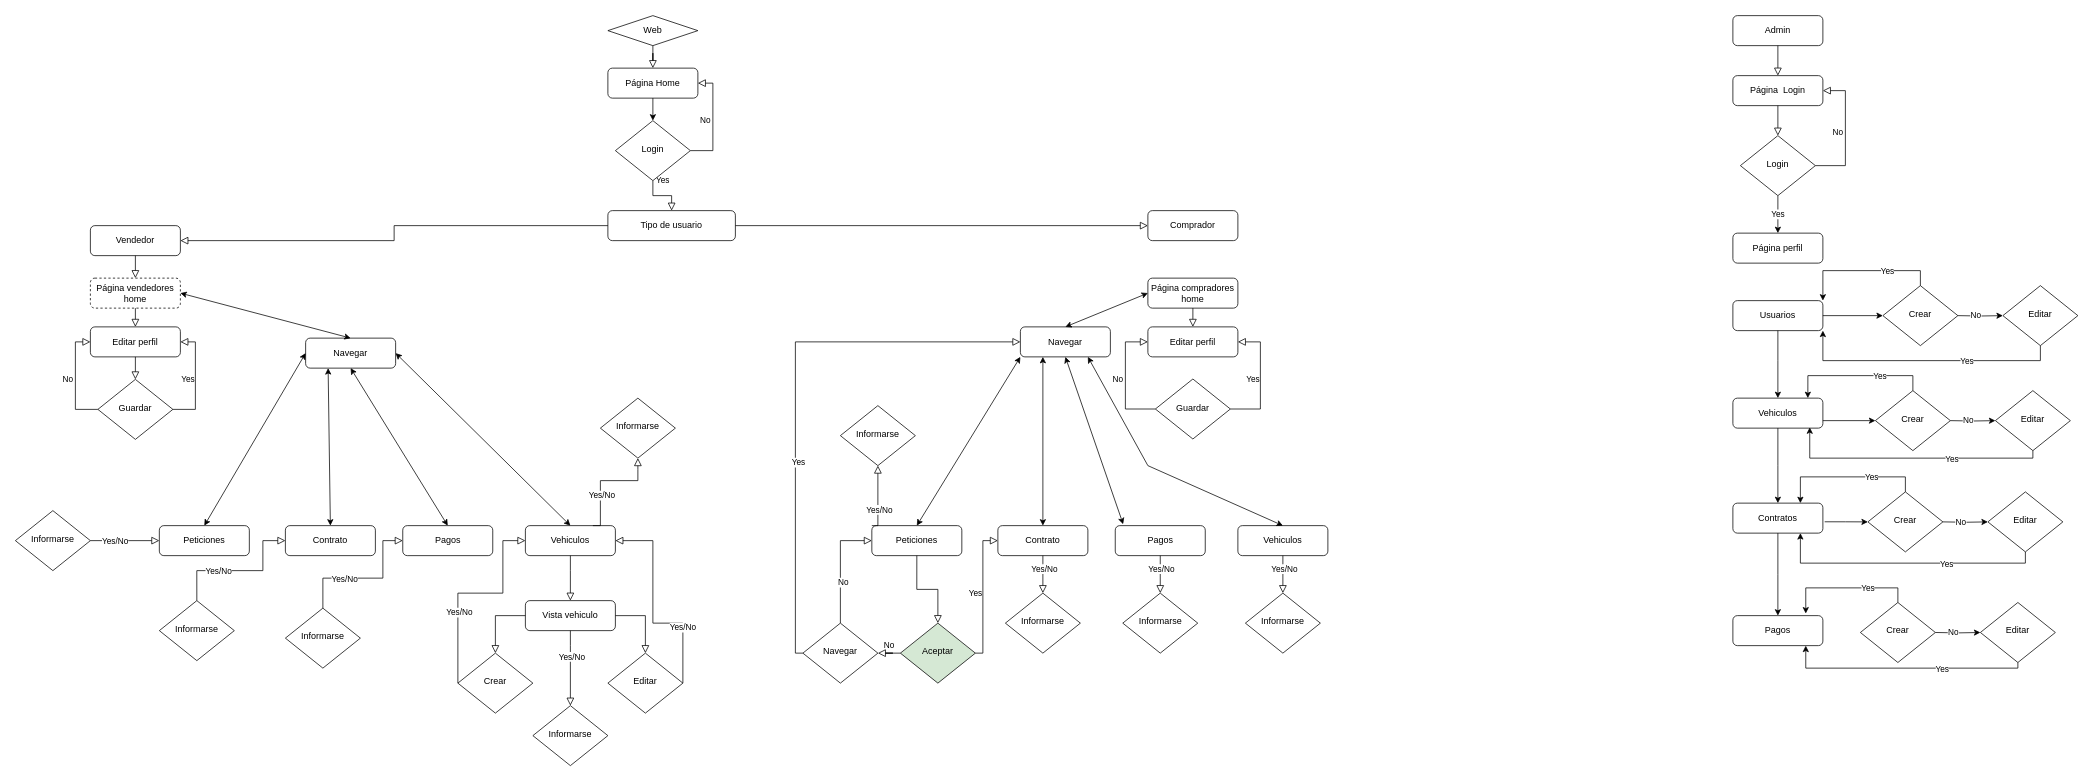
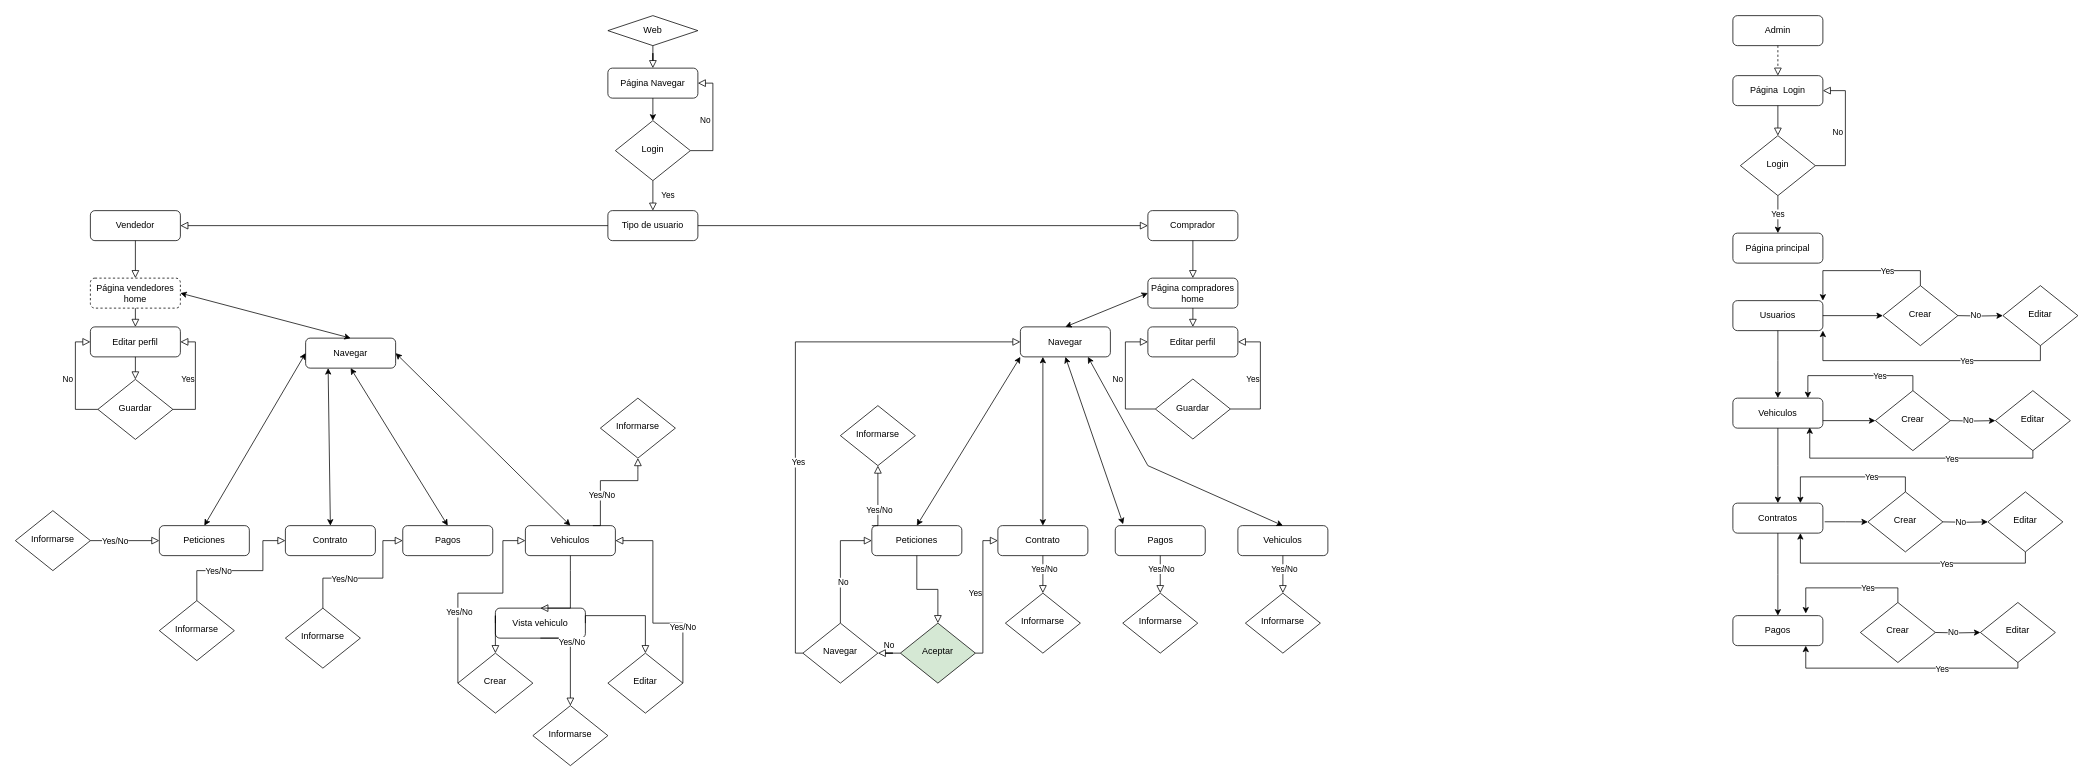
edge "Admin" -> "Página Login": style solid -> dashed
node "Página Home": label "Página Home" -> "Página Navegar"
node "Tipo de usuario": size 128x30 -> 90x30
node "Vendedor": moved (135, 240) -> (135, 225)
node "Página perfil": label "Página perfil" -> "Página principal"
edge "Comprador" -> "Página compradores home": added
node "Vista vehiculo": moved (570, 615) -> (540, 623)
